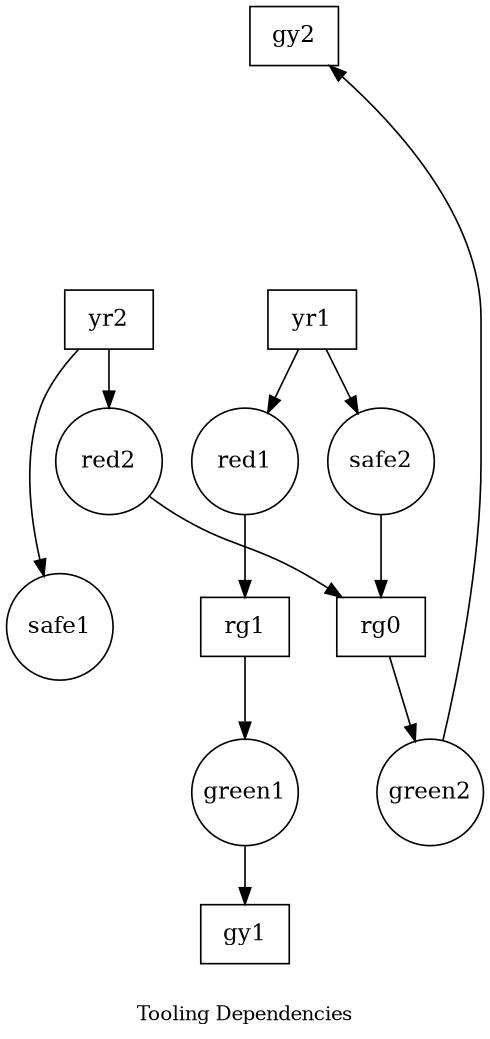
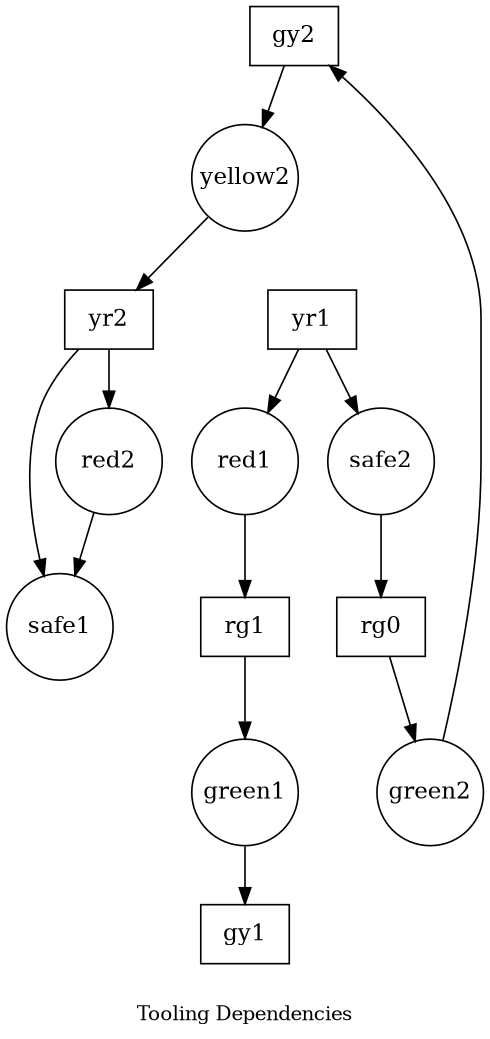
node "yellow2": added
edge "red2" -> "rg0": now "red2" -> "safe1"
